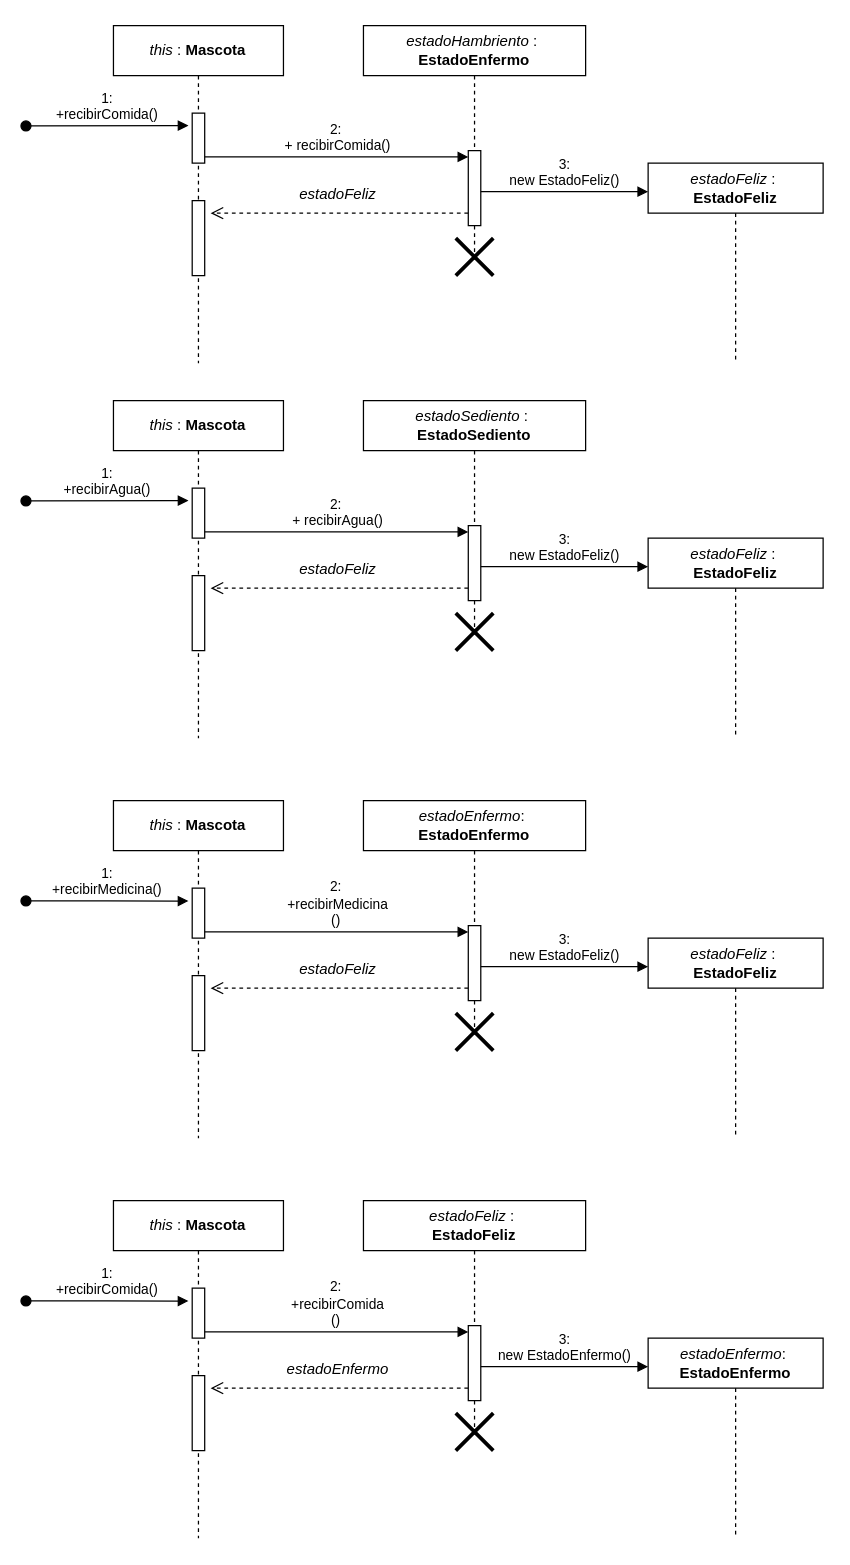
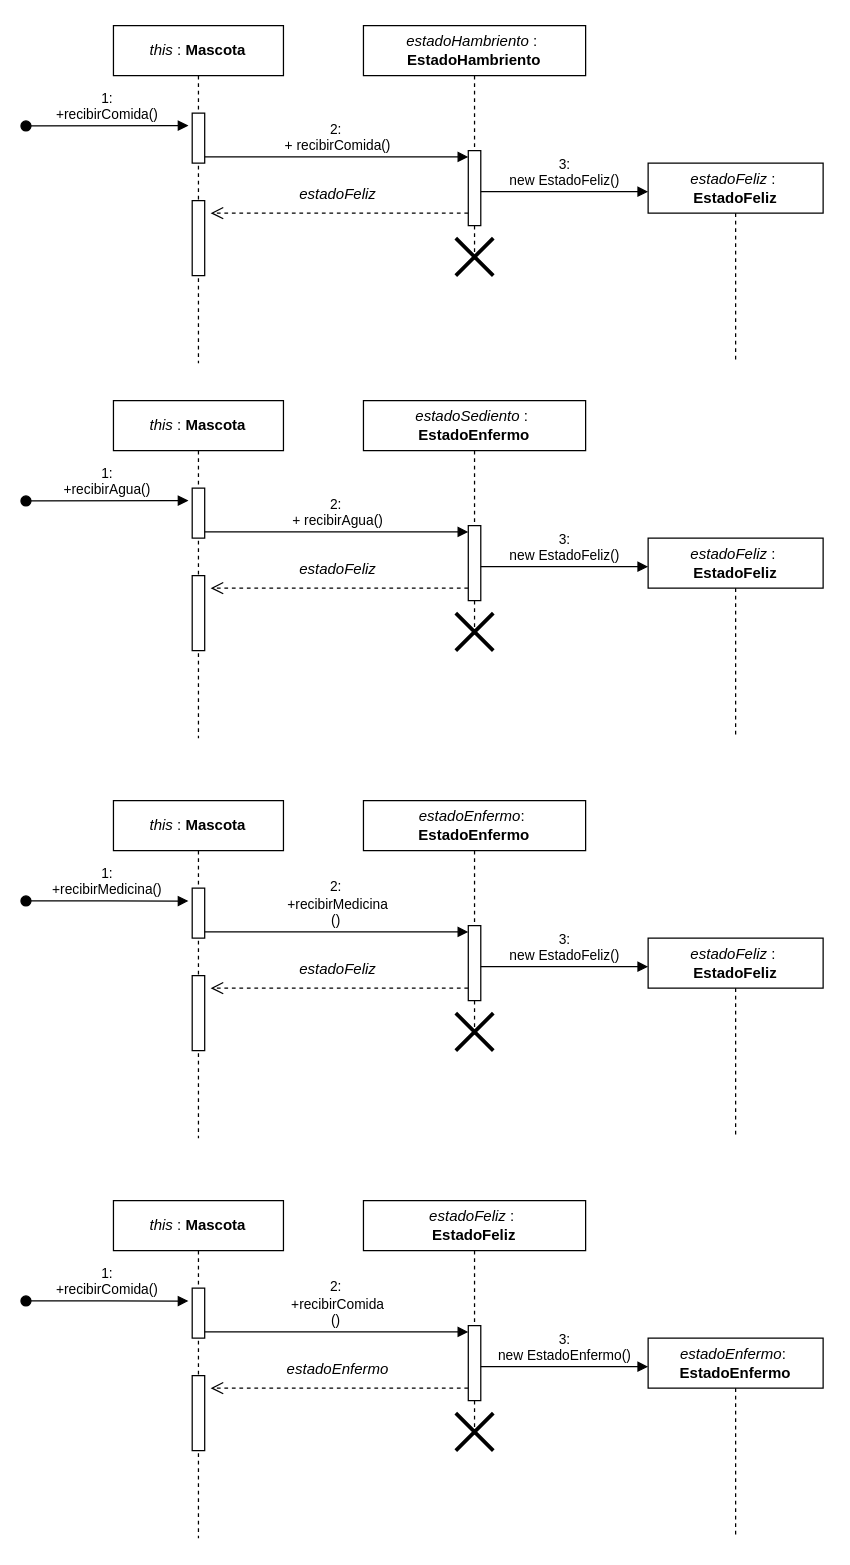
node "estadoHambriento : EstadoEnfermo": label "estadoHambriento : EstadoEnfermo" -> "estadoHambriento : EstadoHambriento"
node "estadoSediento : EstadoSediento": label "estadoSediento : EstadoSediento" -> "estadoSediento : EstadoEnfermo"
